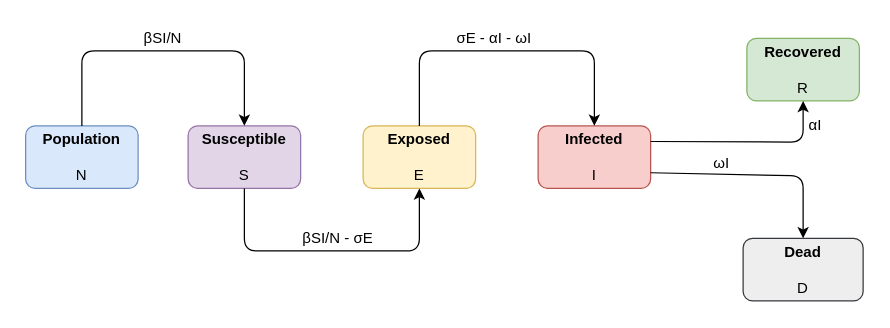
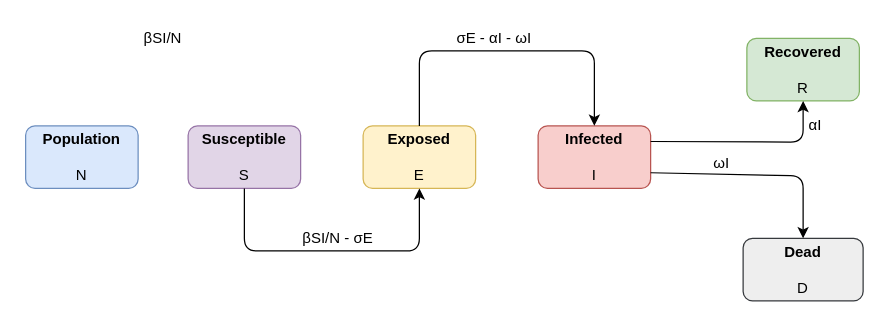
edge "Population N" -> "Susceptible S": removed
